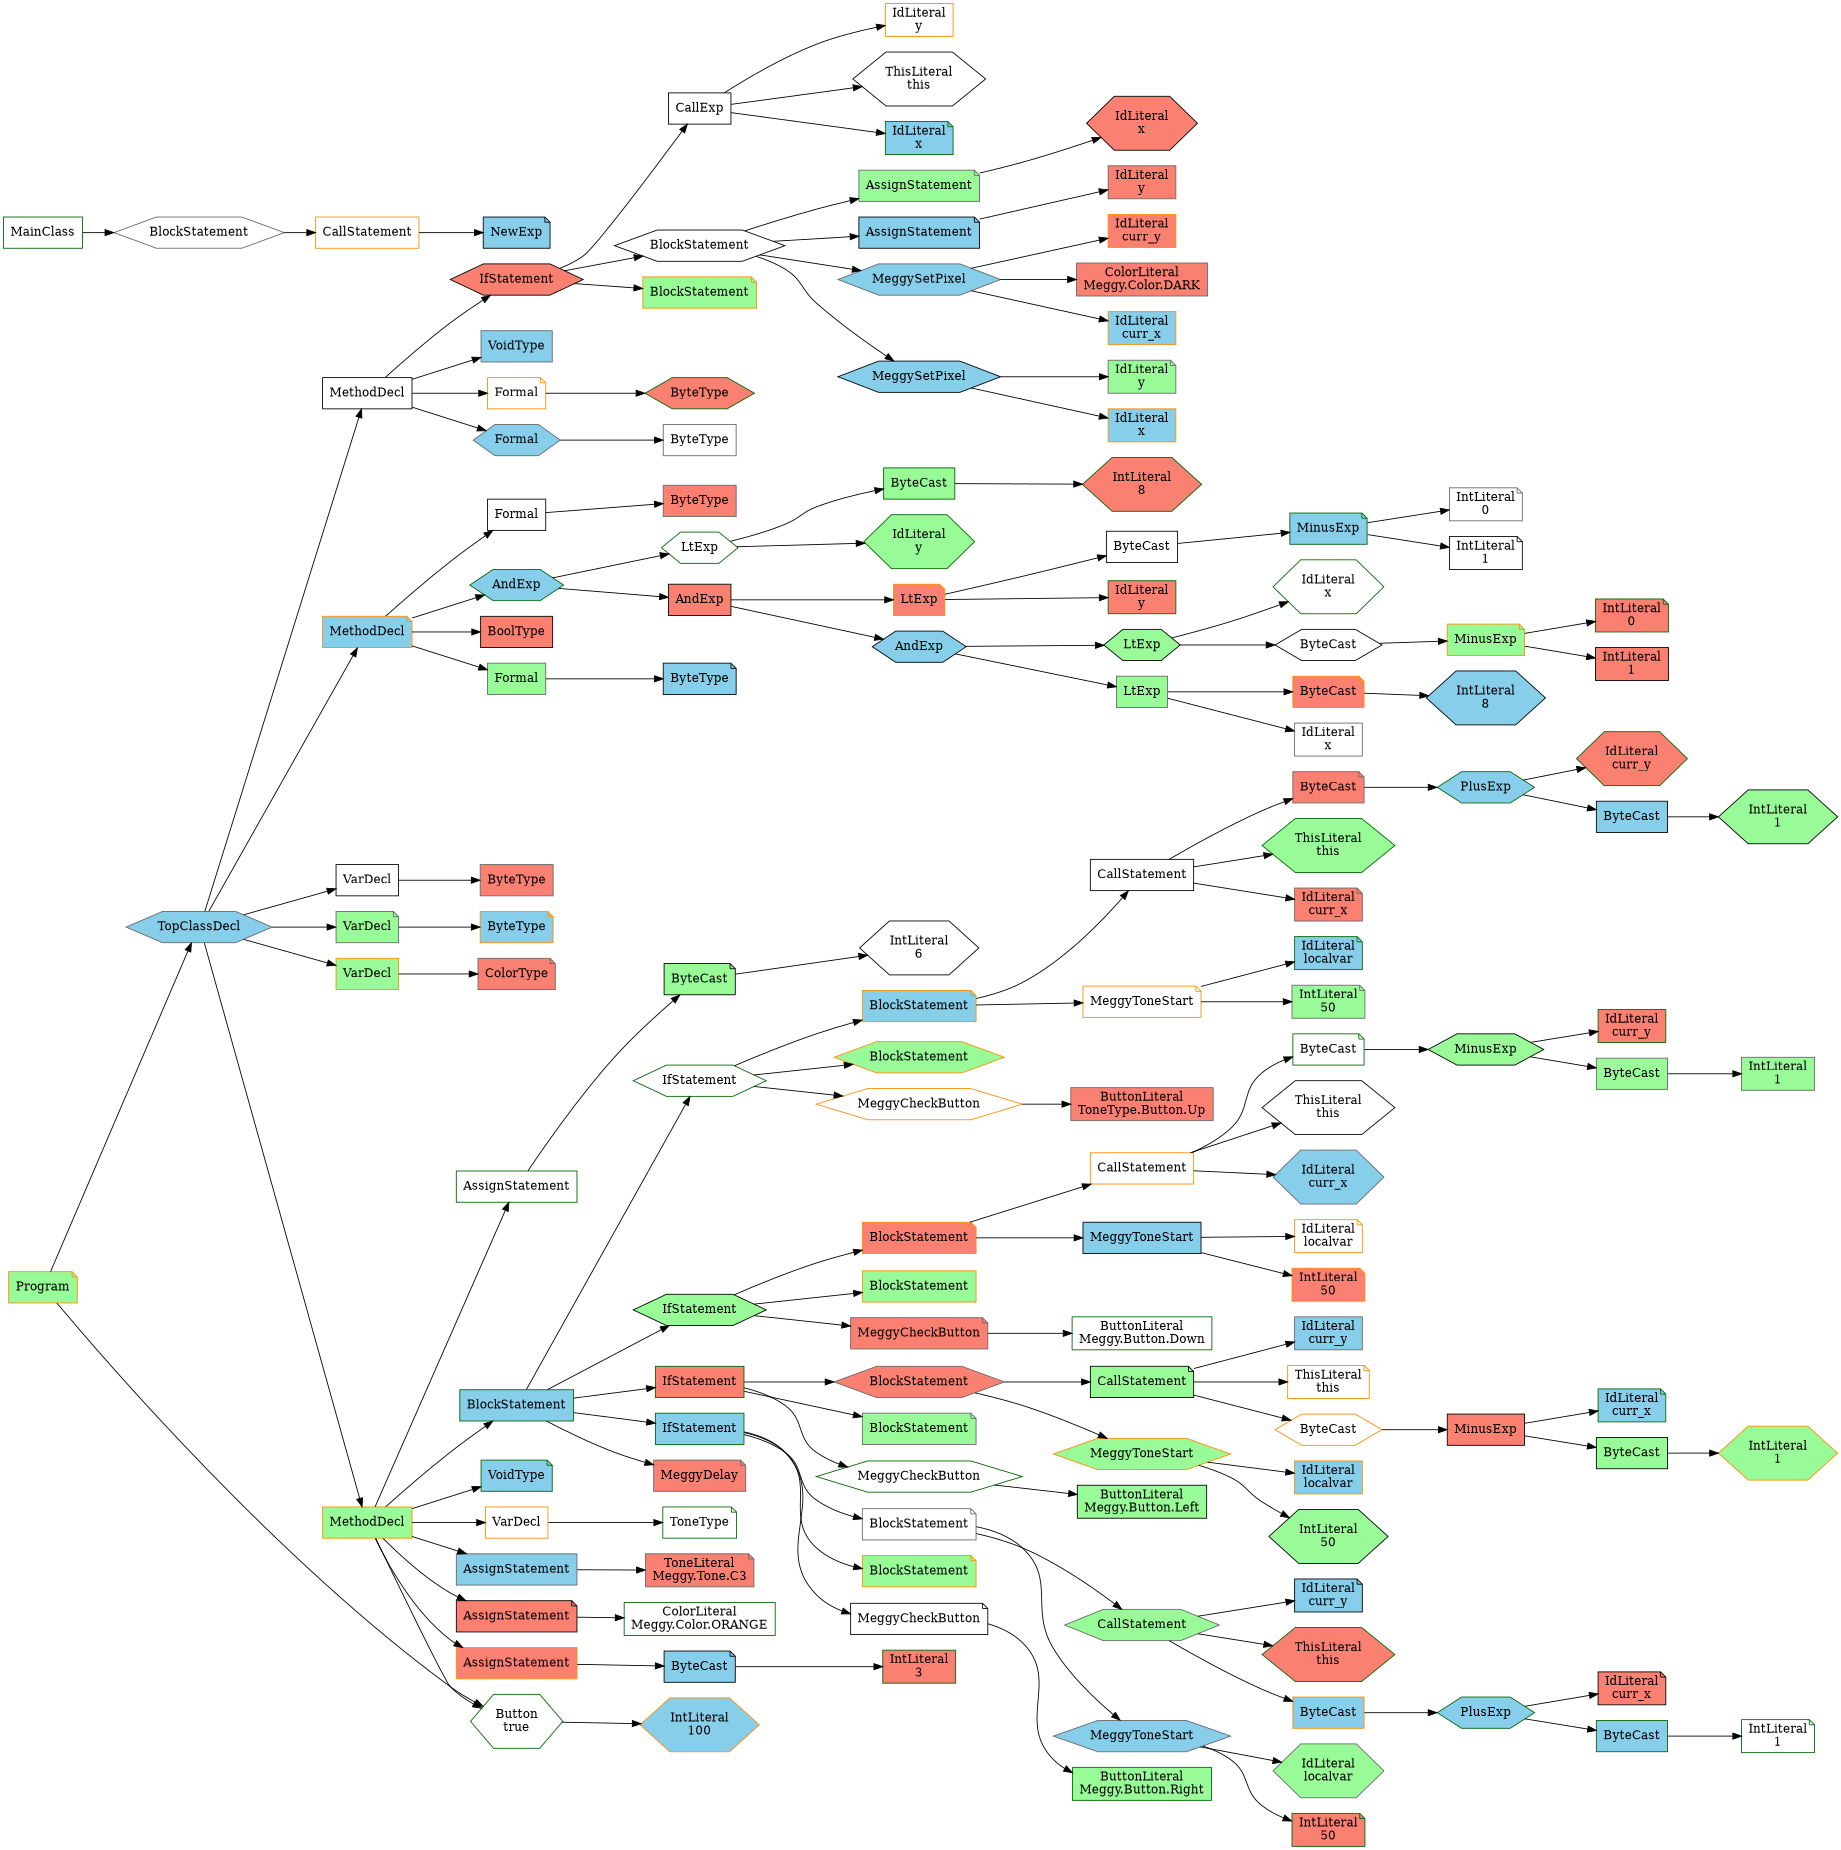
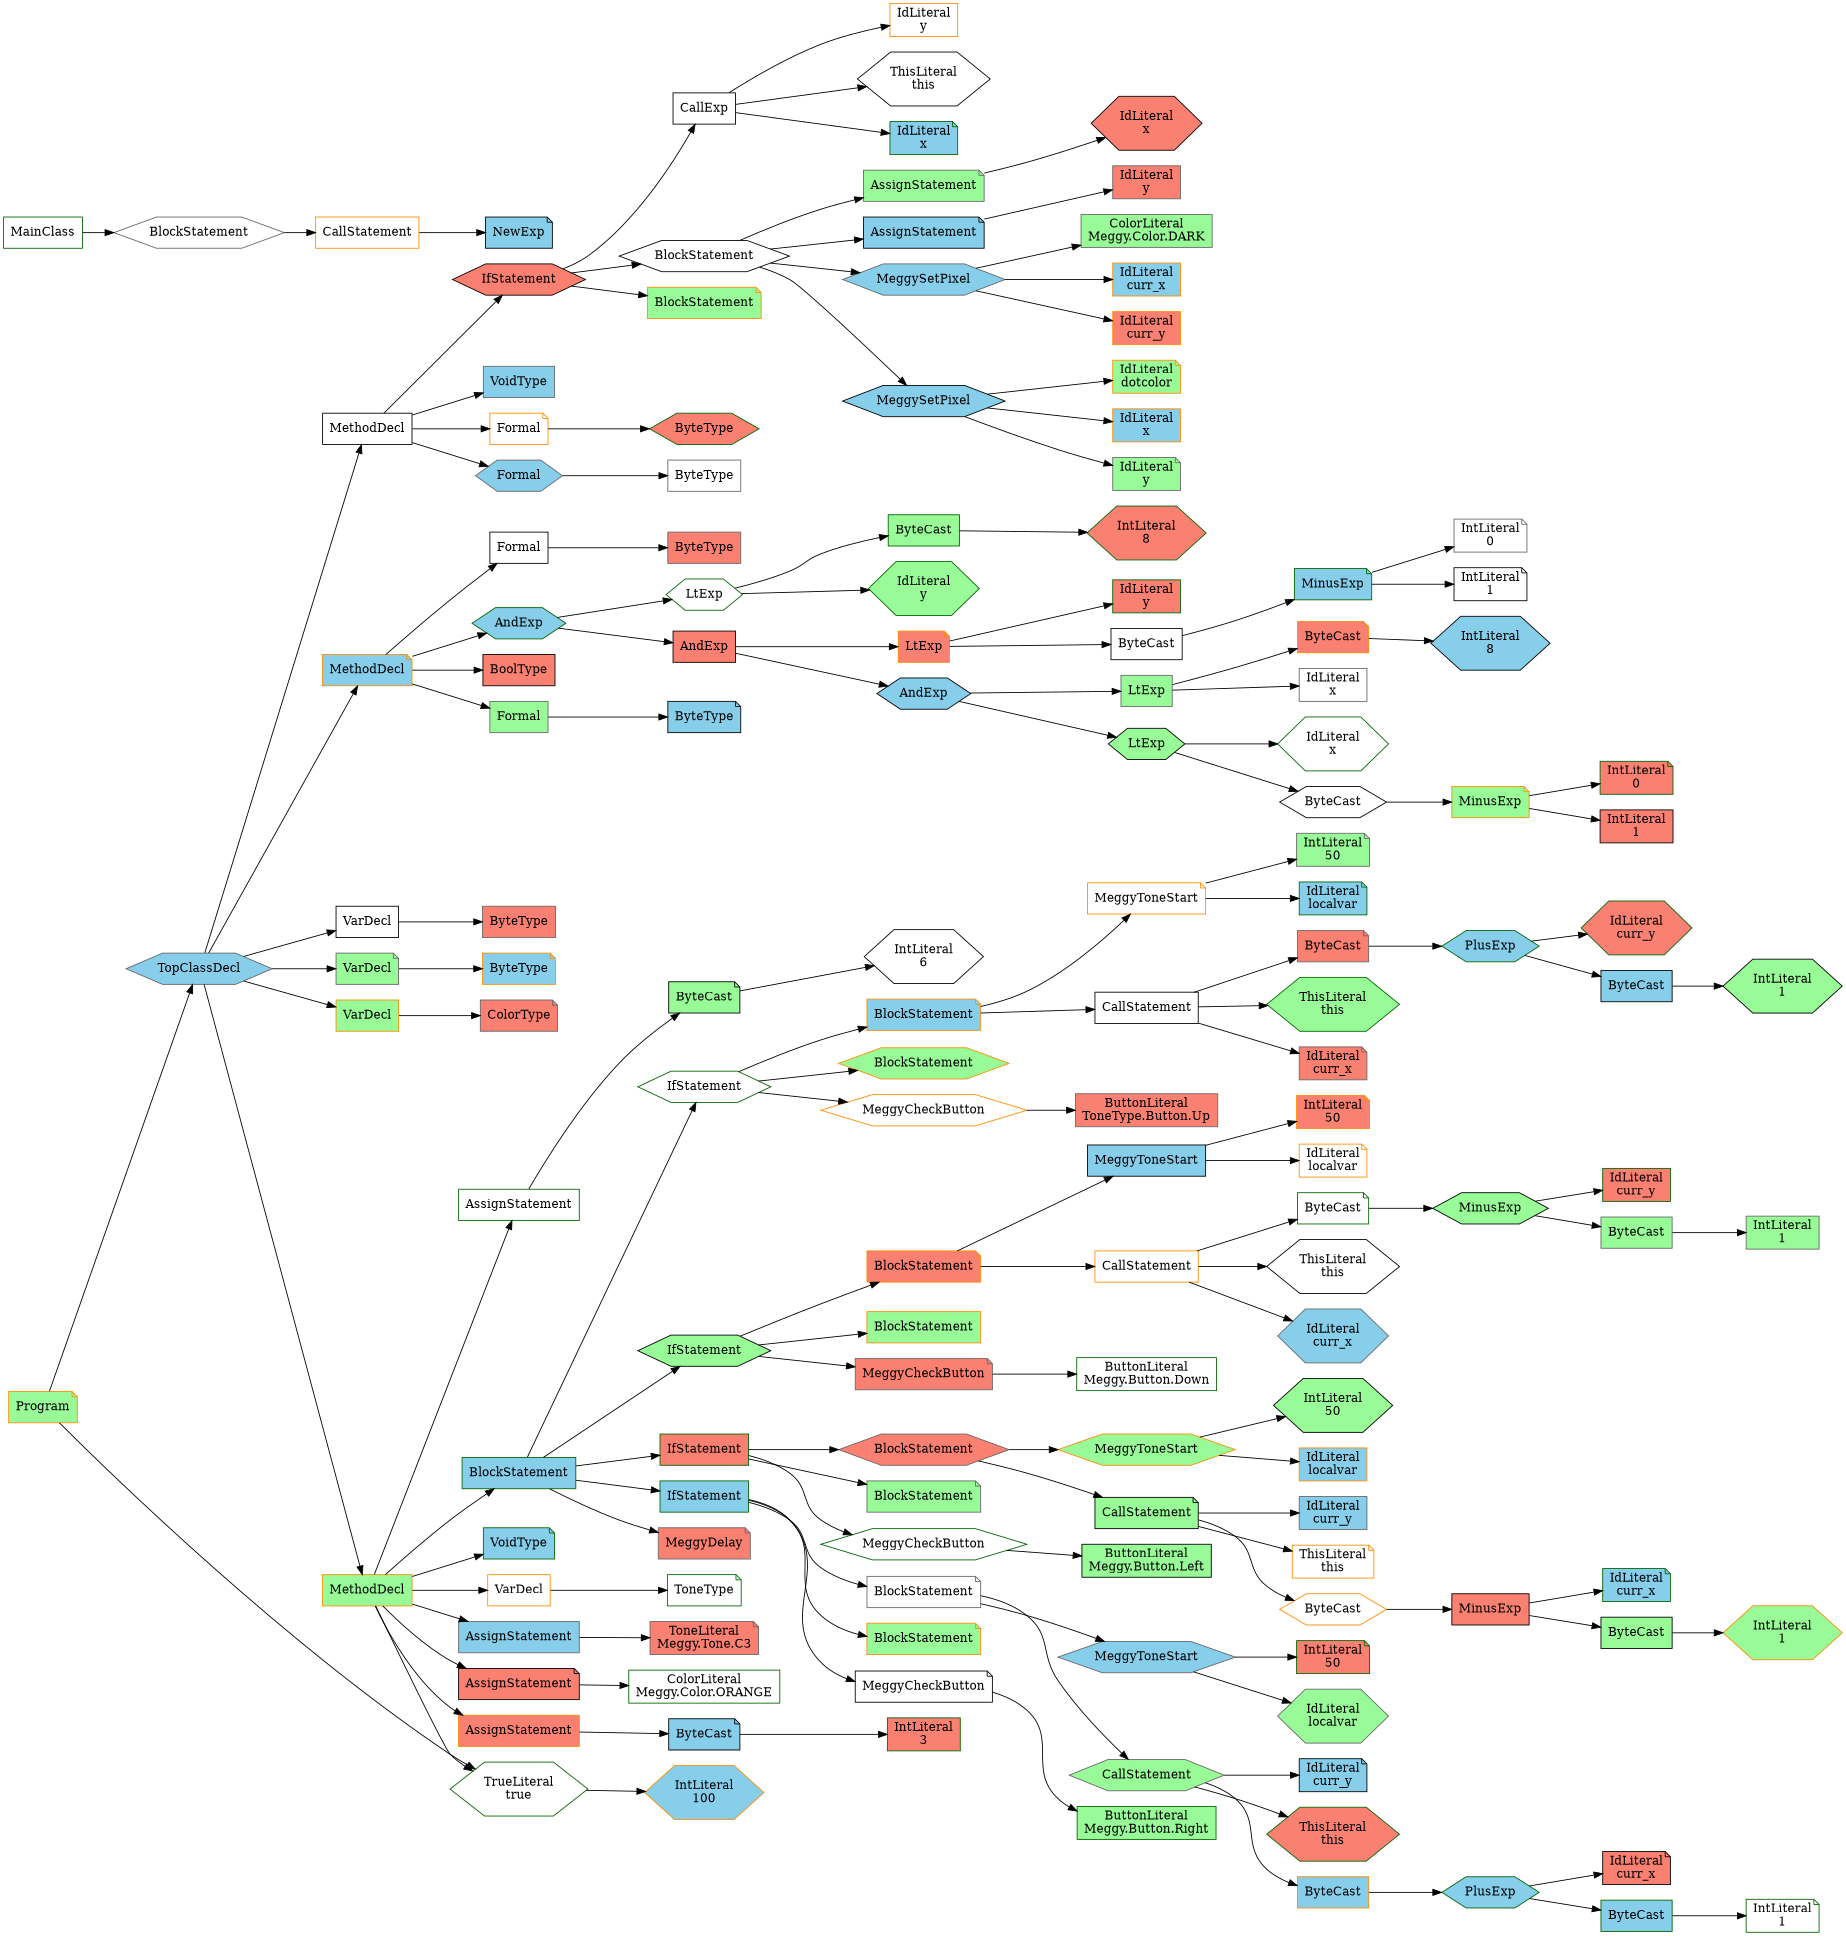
node "ColorLiteral Meggy.Color.DARK": fillcolor salmon -> palegreen
node "IdLiteral dotcolor": added
node "Button true": label "Button true" -> "TrueLiteral true"
